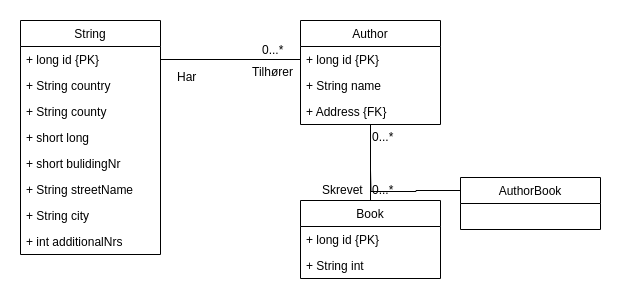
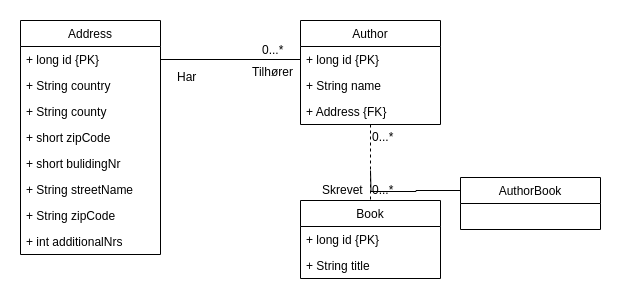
node "String": label "String" -> "Address"
node "+ short long": label "+ short long" -> "+ short zipCode"
edge "Author" -- "Book": style solid -> dashed
node "+ String city": label "+ String city" -> "+ String zipCode"
node "+ String int": label "+ String int" -> "+ String title"
